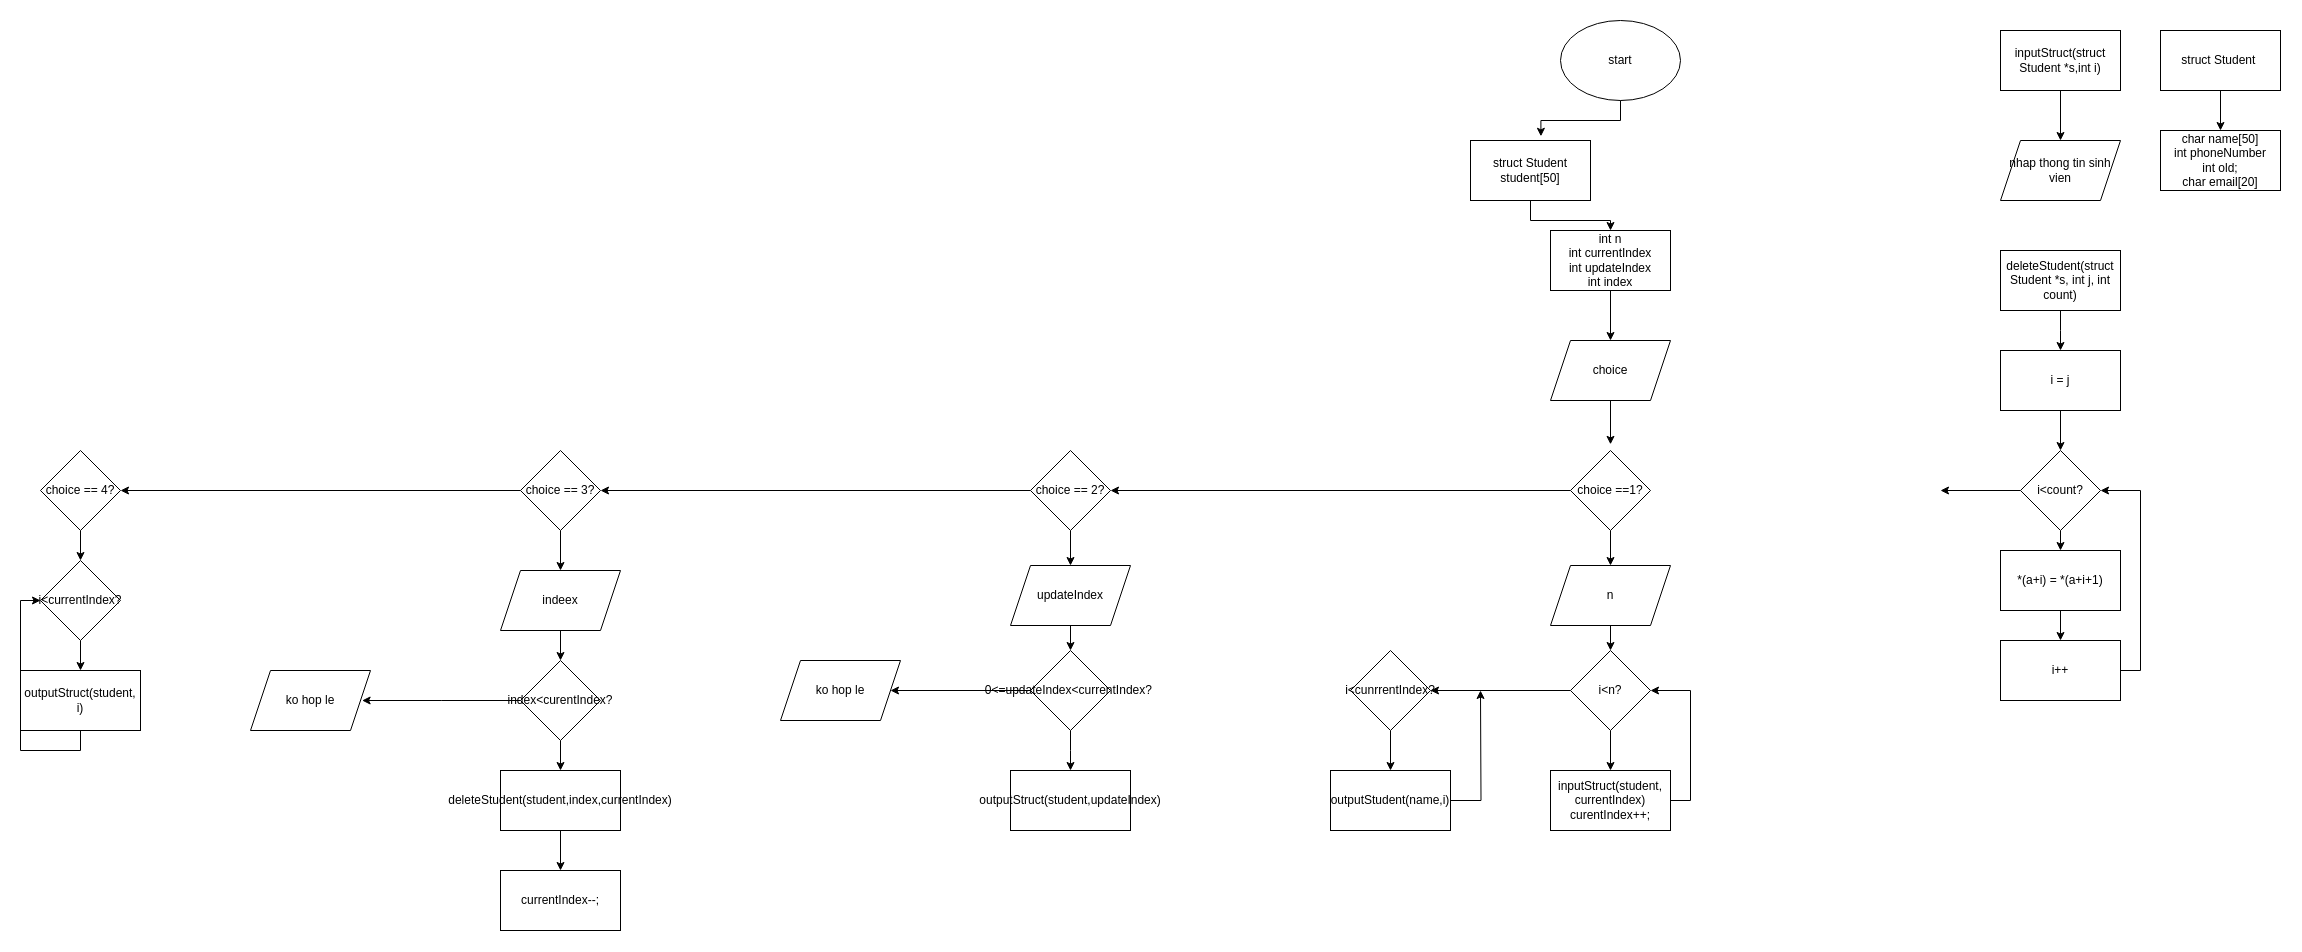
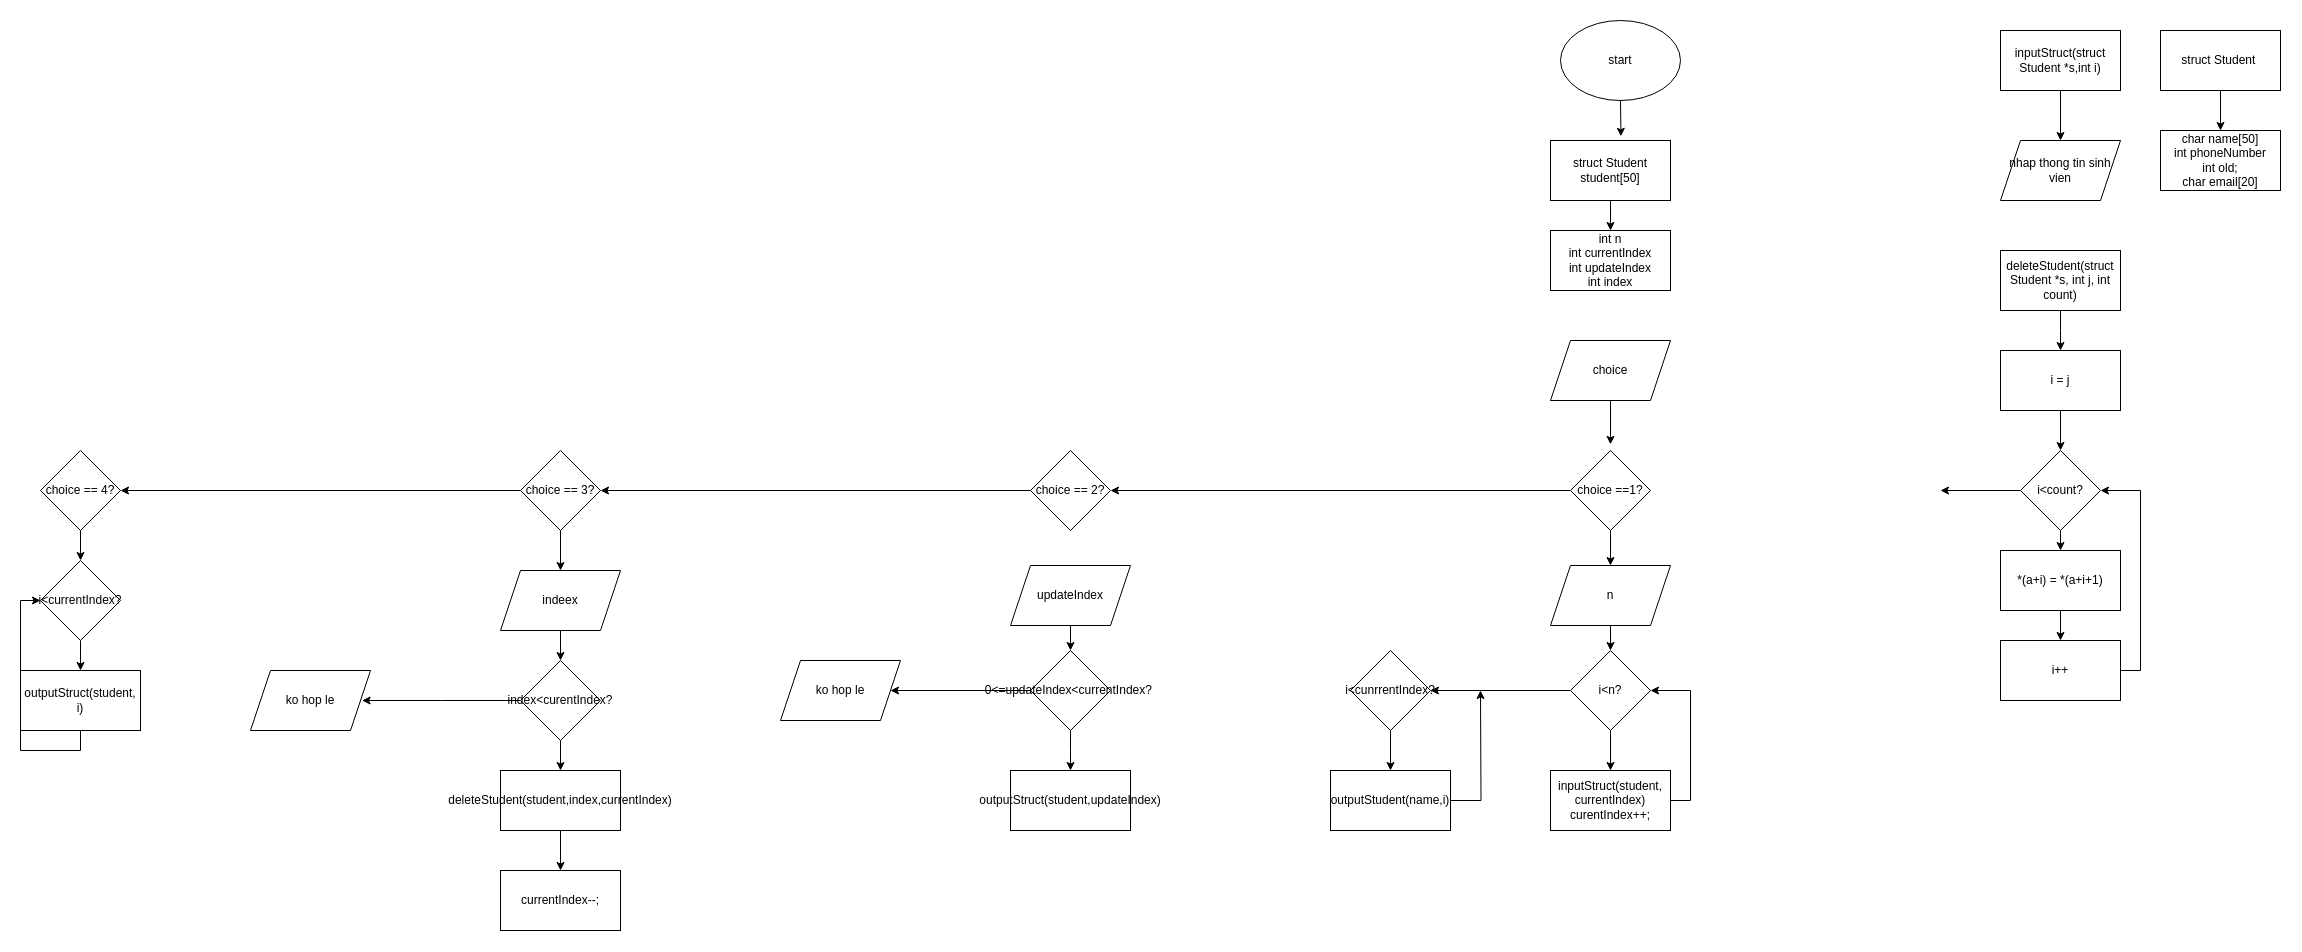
node "struct Student student[50]": moved (1531, 171) -> (1611, 171)
edge "int n int currentIndex int updateIndex int index" -> "choice": removed
edge "choice == 2?" -> "updateIndex": removed
